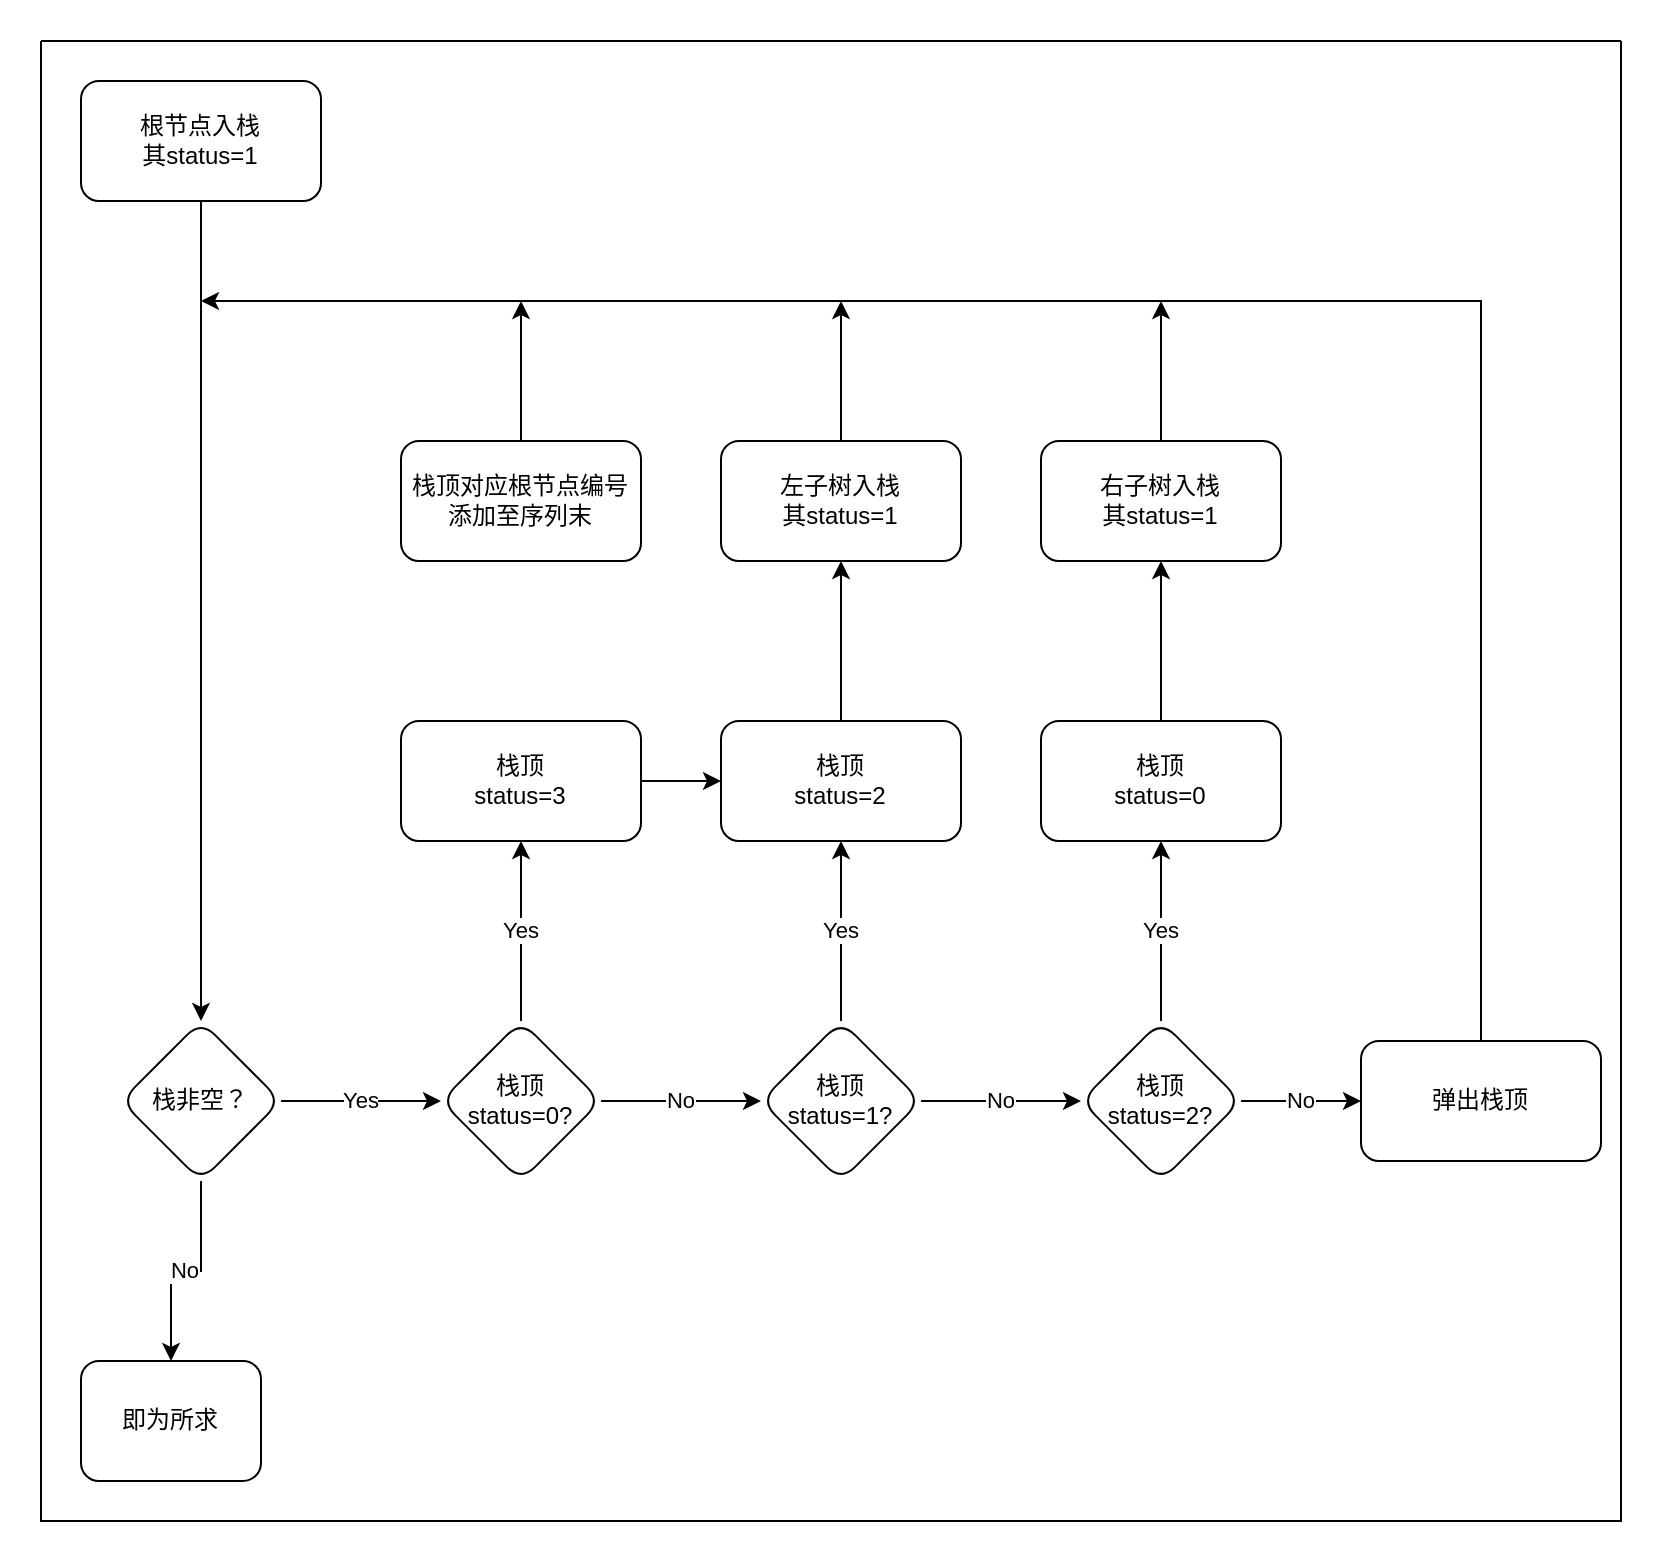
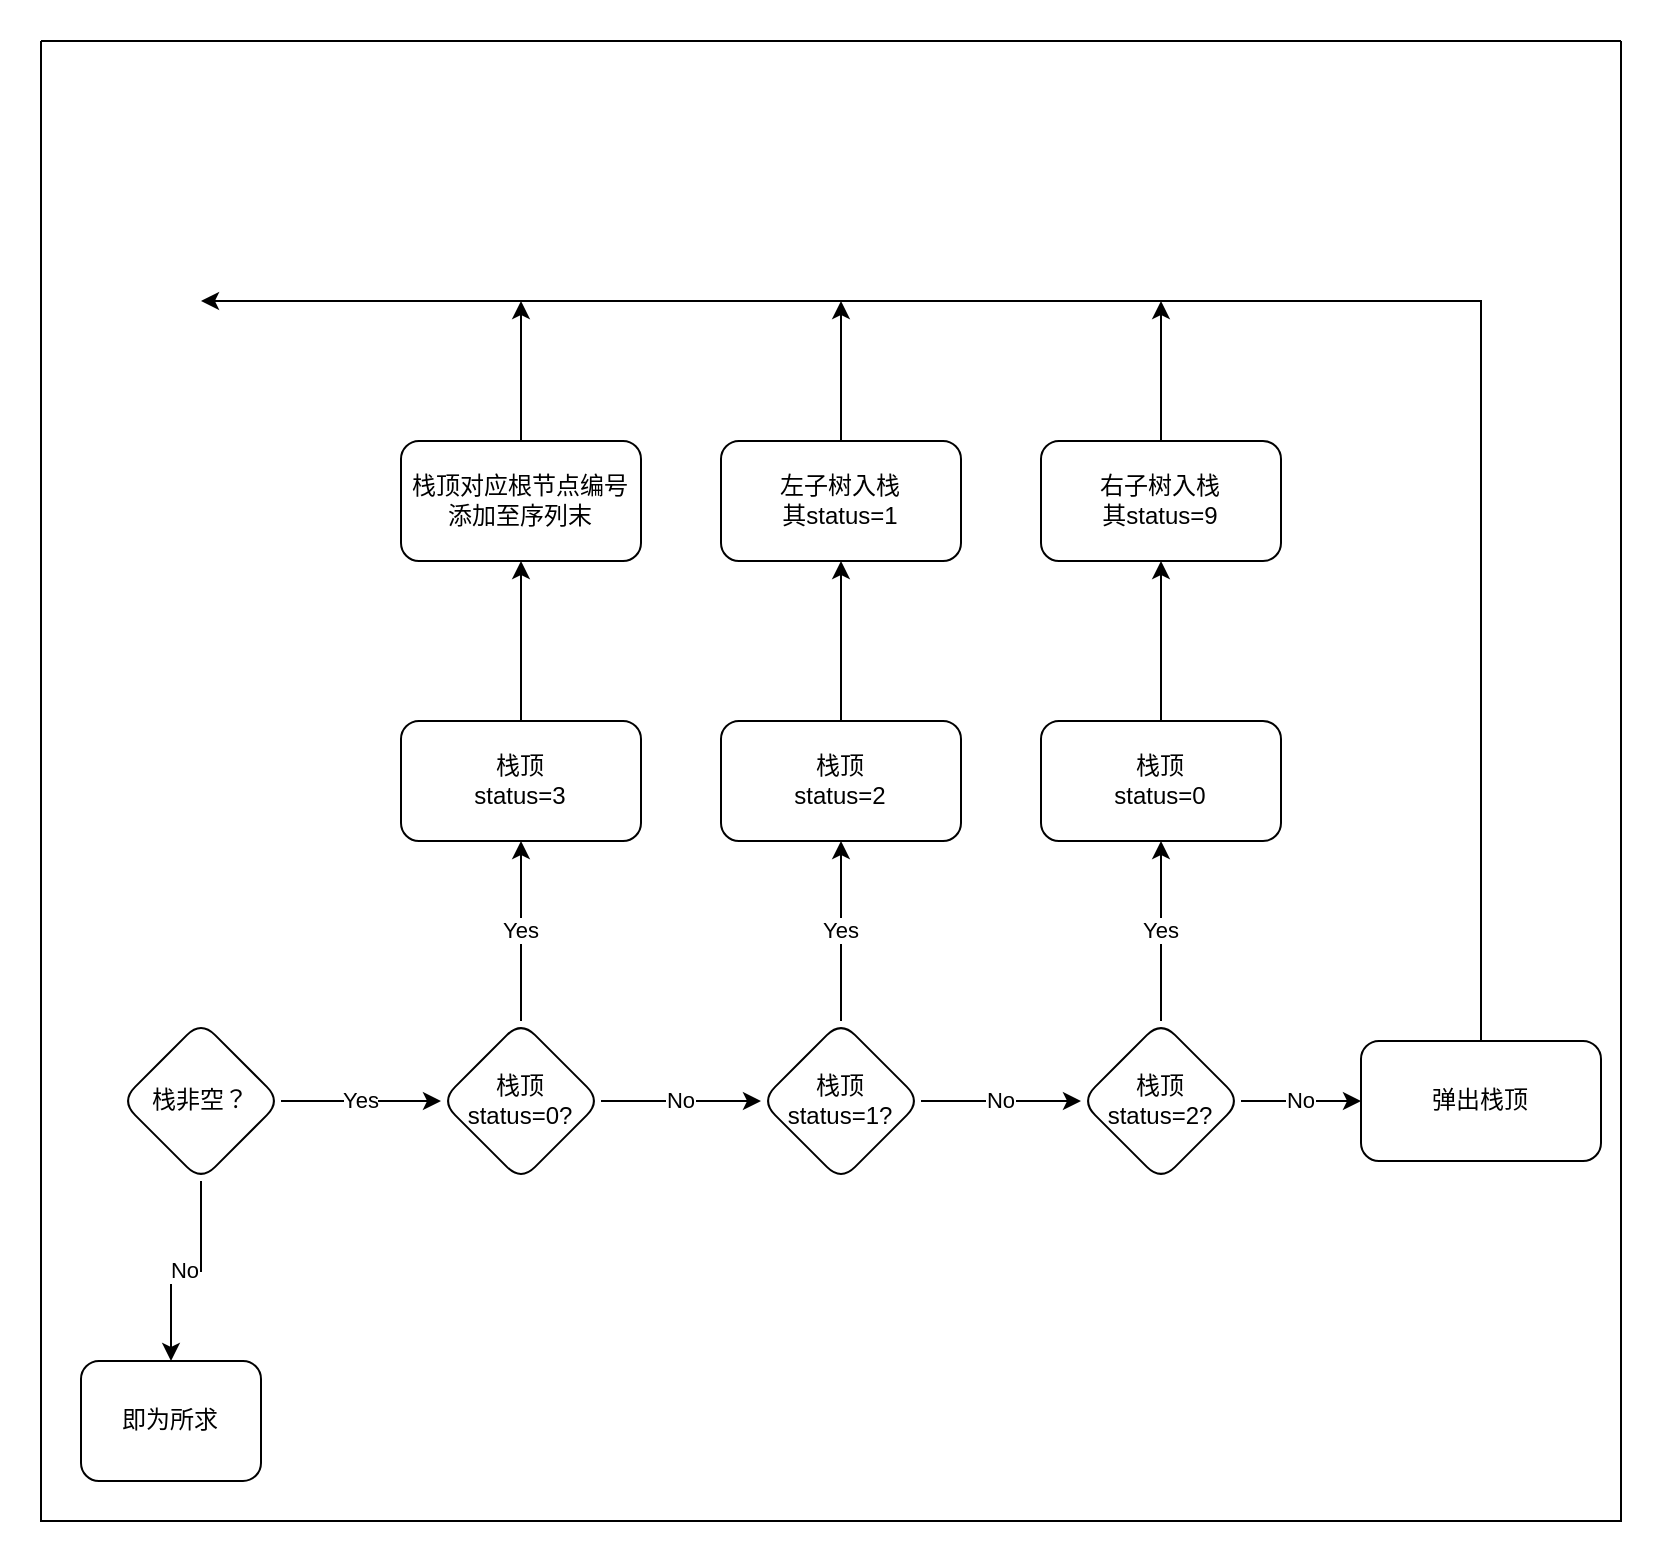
node "根节点入栈 其status=1": removed
node "右子树入栈 其status=1": label "右子树入栈 其status=1" -> "右子树入栈 其status=9"
edge "根节点入栈 其status=1" -> "栈非空？": removed
edge "栈顶 status=3" -> "栈顶 status=2": now "栈顶 status=3" -> "栈顶对应根节点编号添加至序列末"
